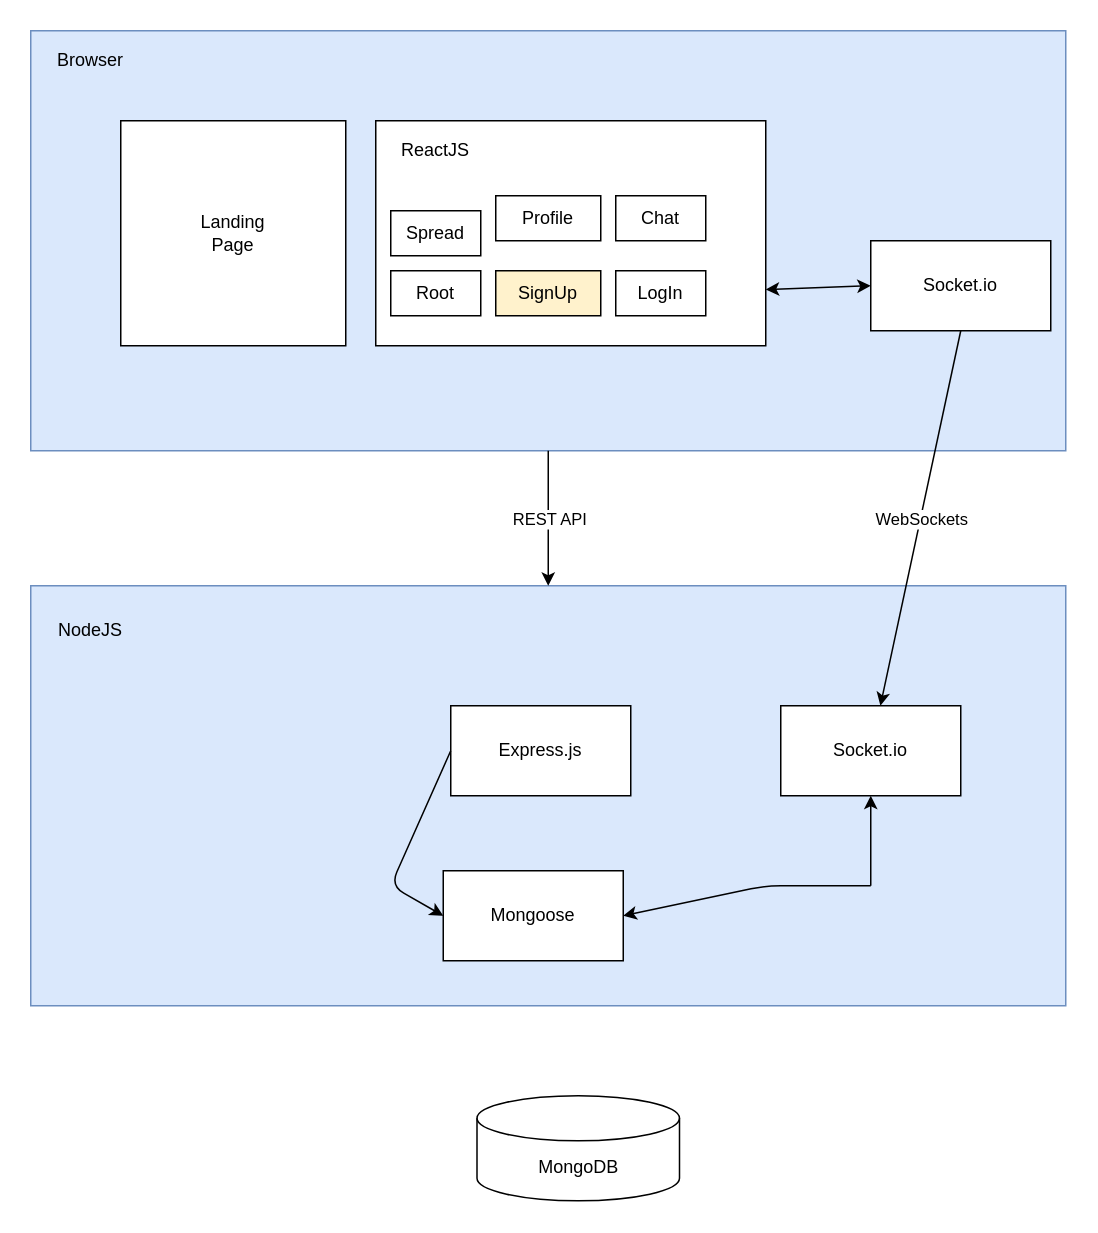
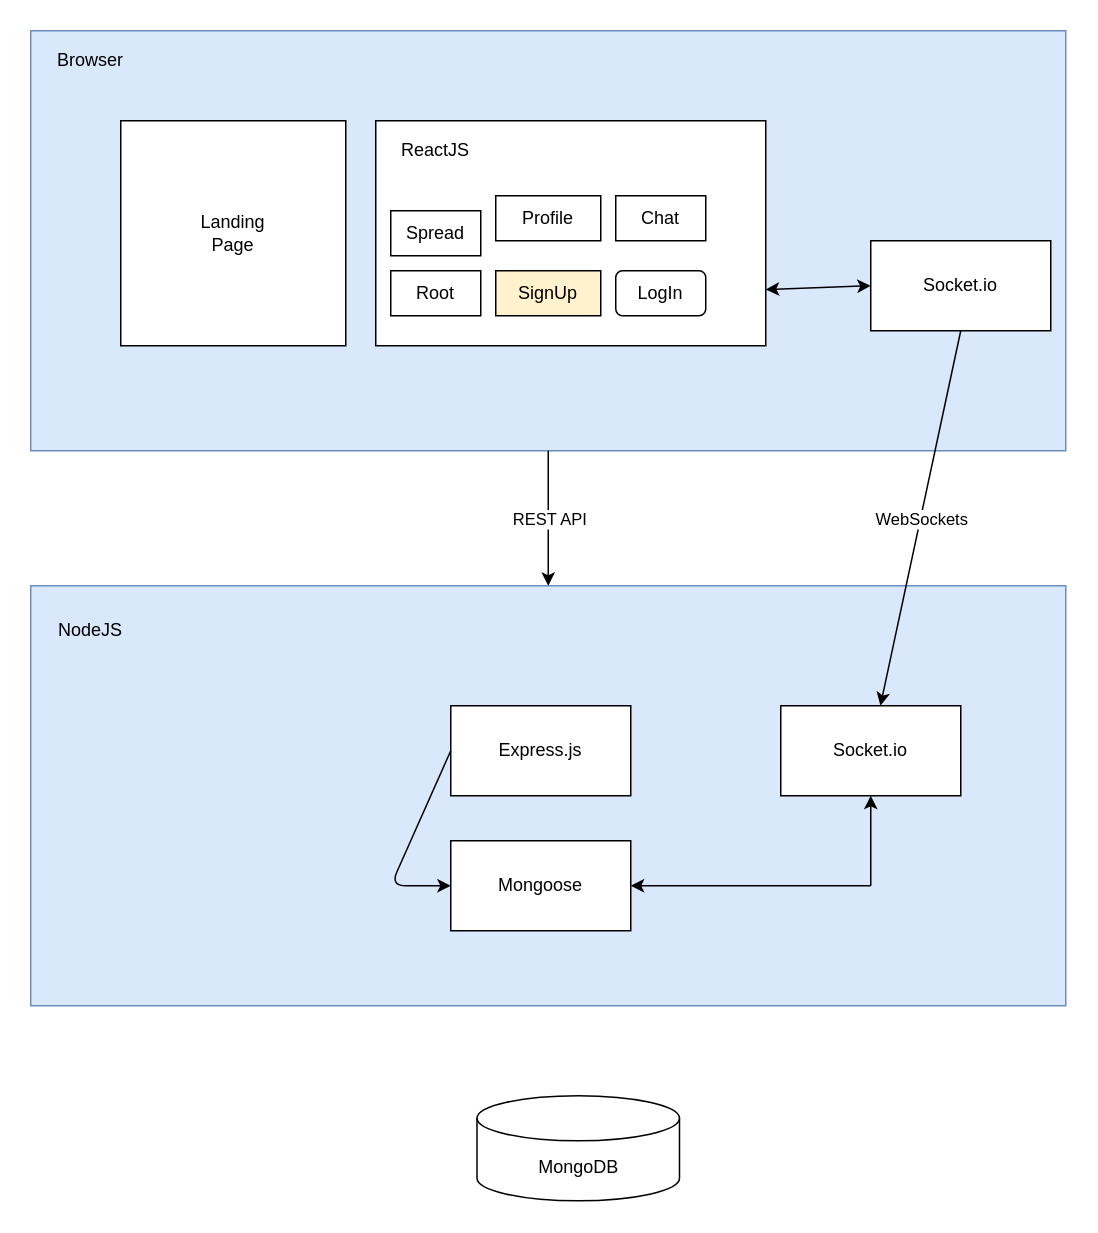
node "LogIn": shape rectangle -> rounded rectangle
node "Mongoose": moved (533, 916) -> (541, 886)
